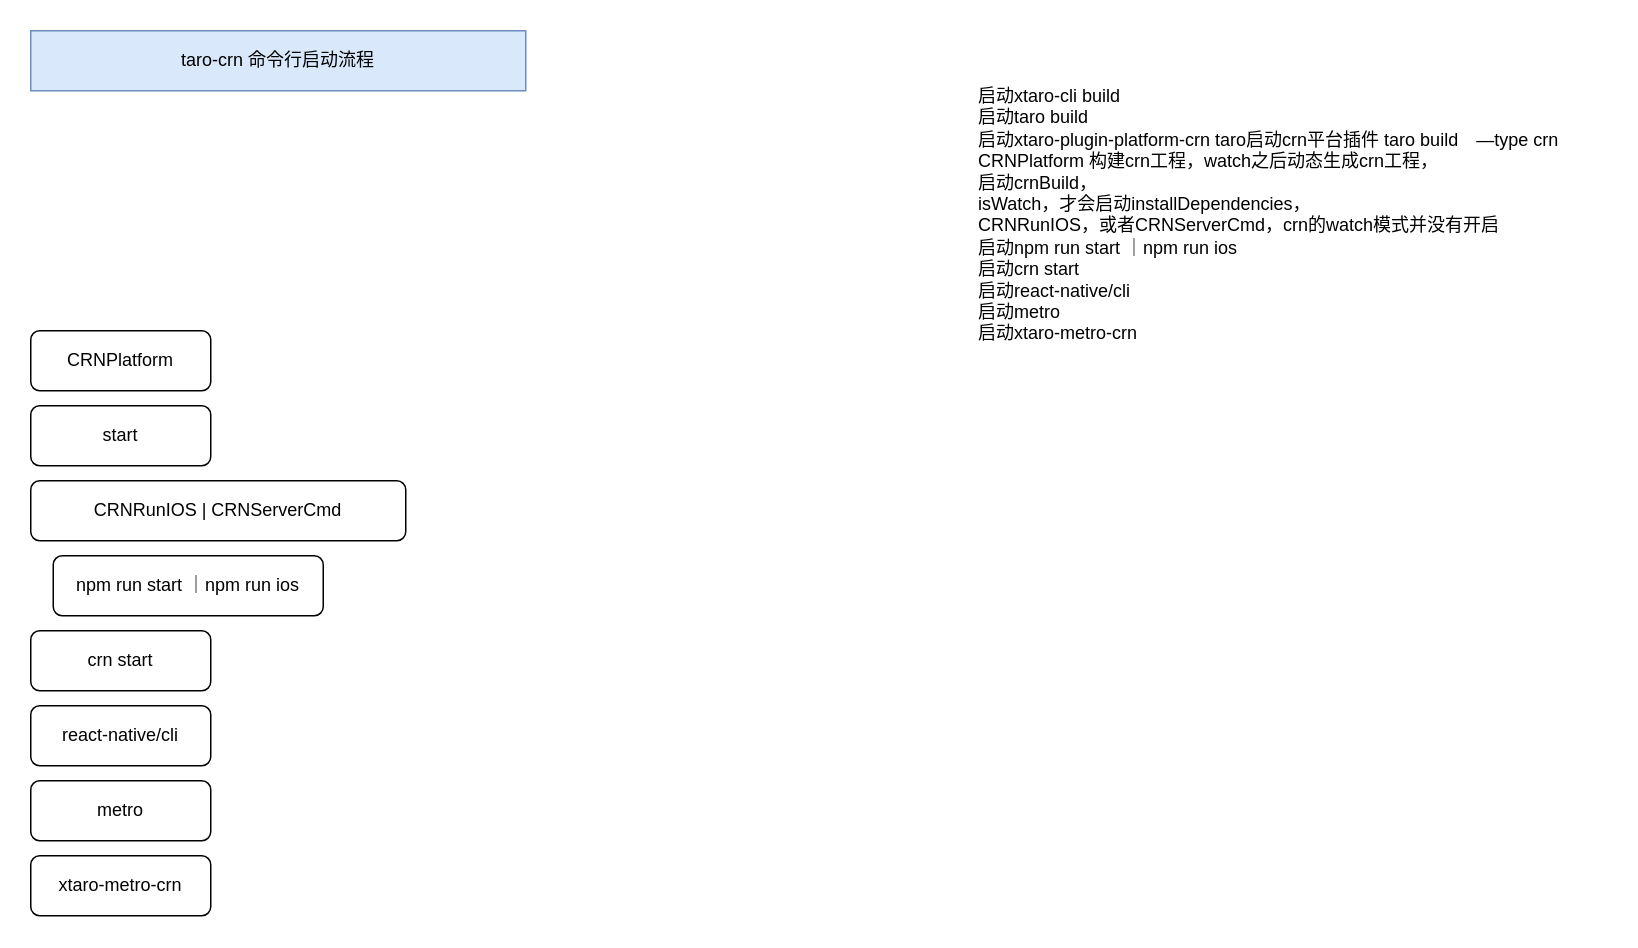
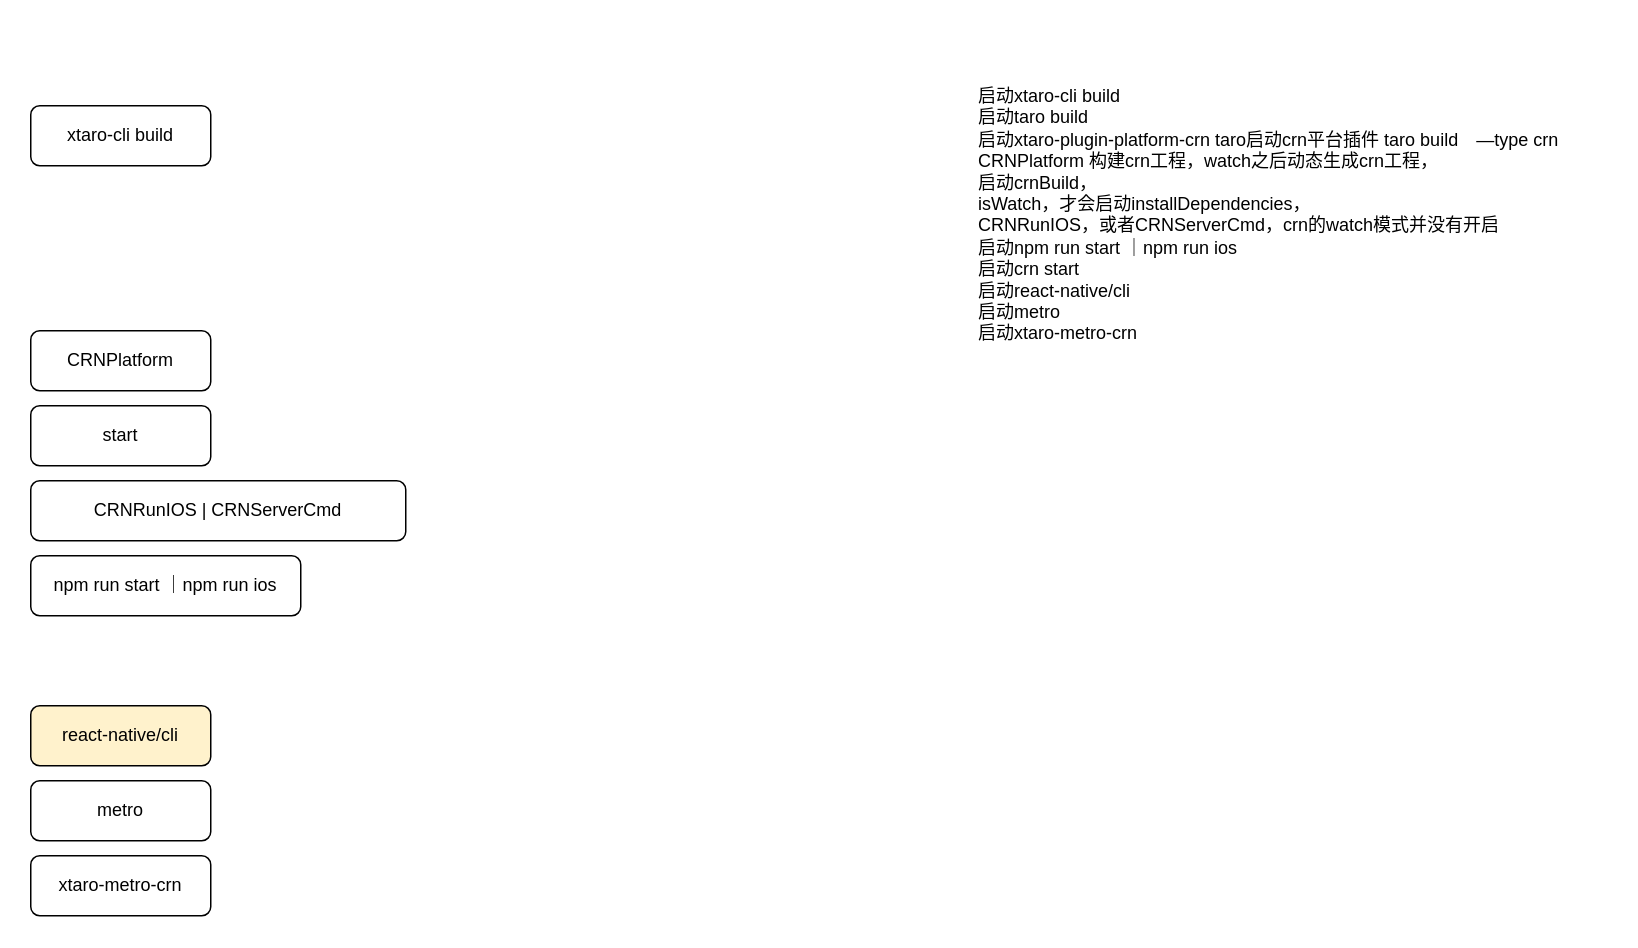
node "taro-crn 命令行启动流程": removed
node "xtaro-cli build": added
node "npm run start ｜npm run ios": moved (188, 586) -> (166, 586)
node "crn start": removed
node "react-native/cli": fillcolor #ffffff -> #fff2cc
